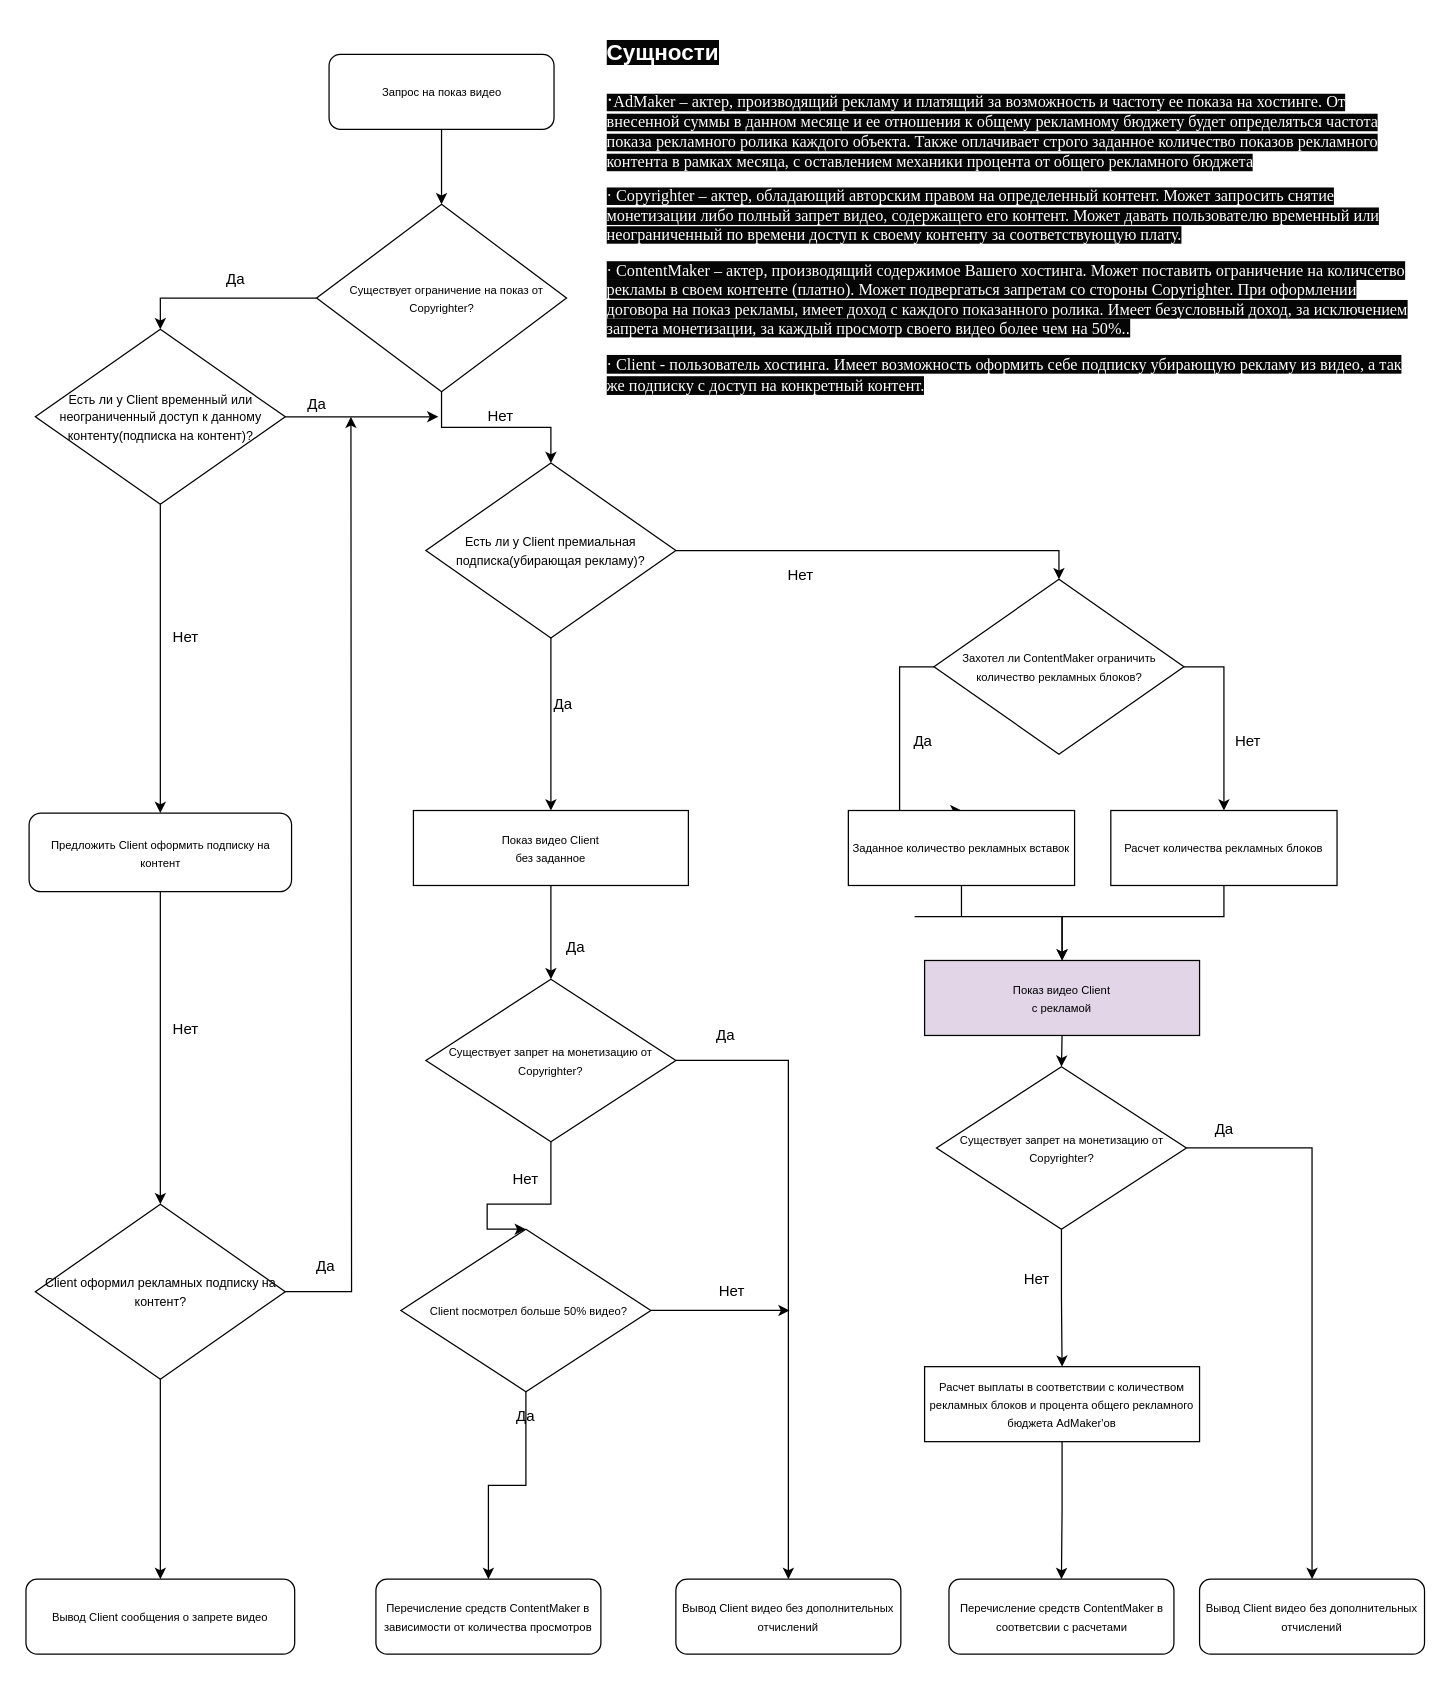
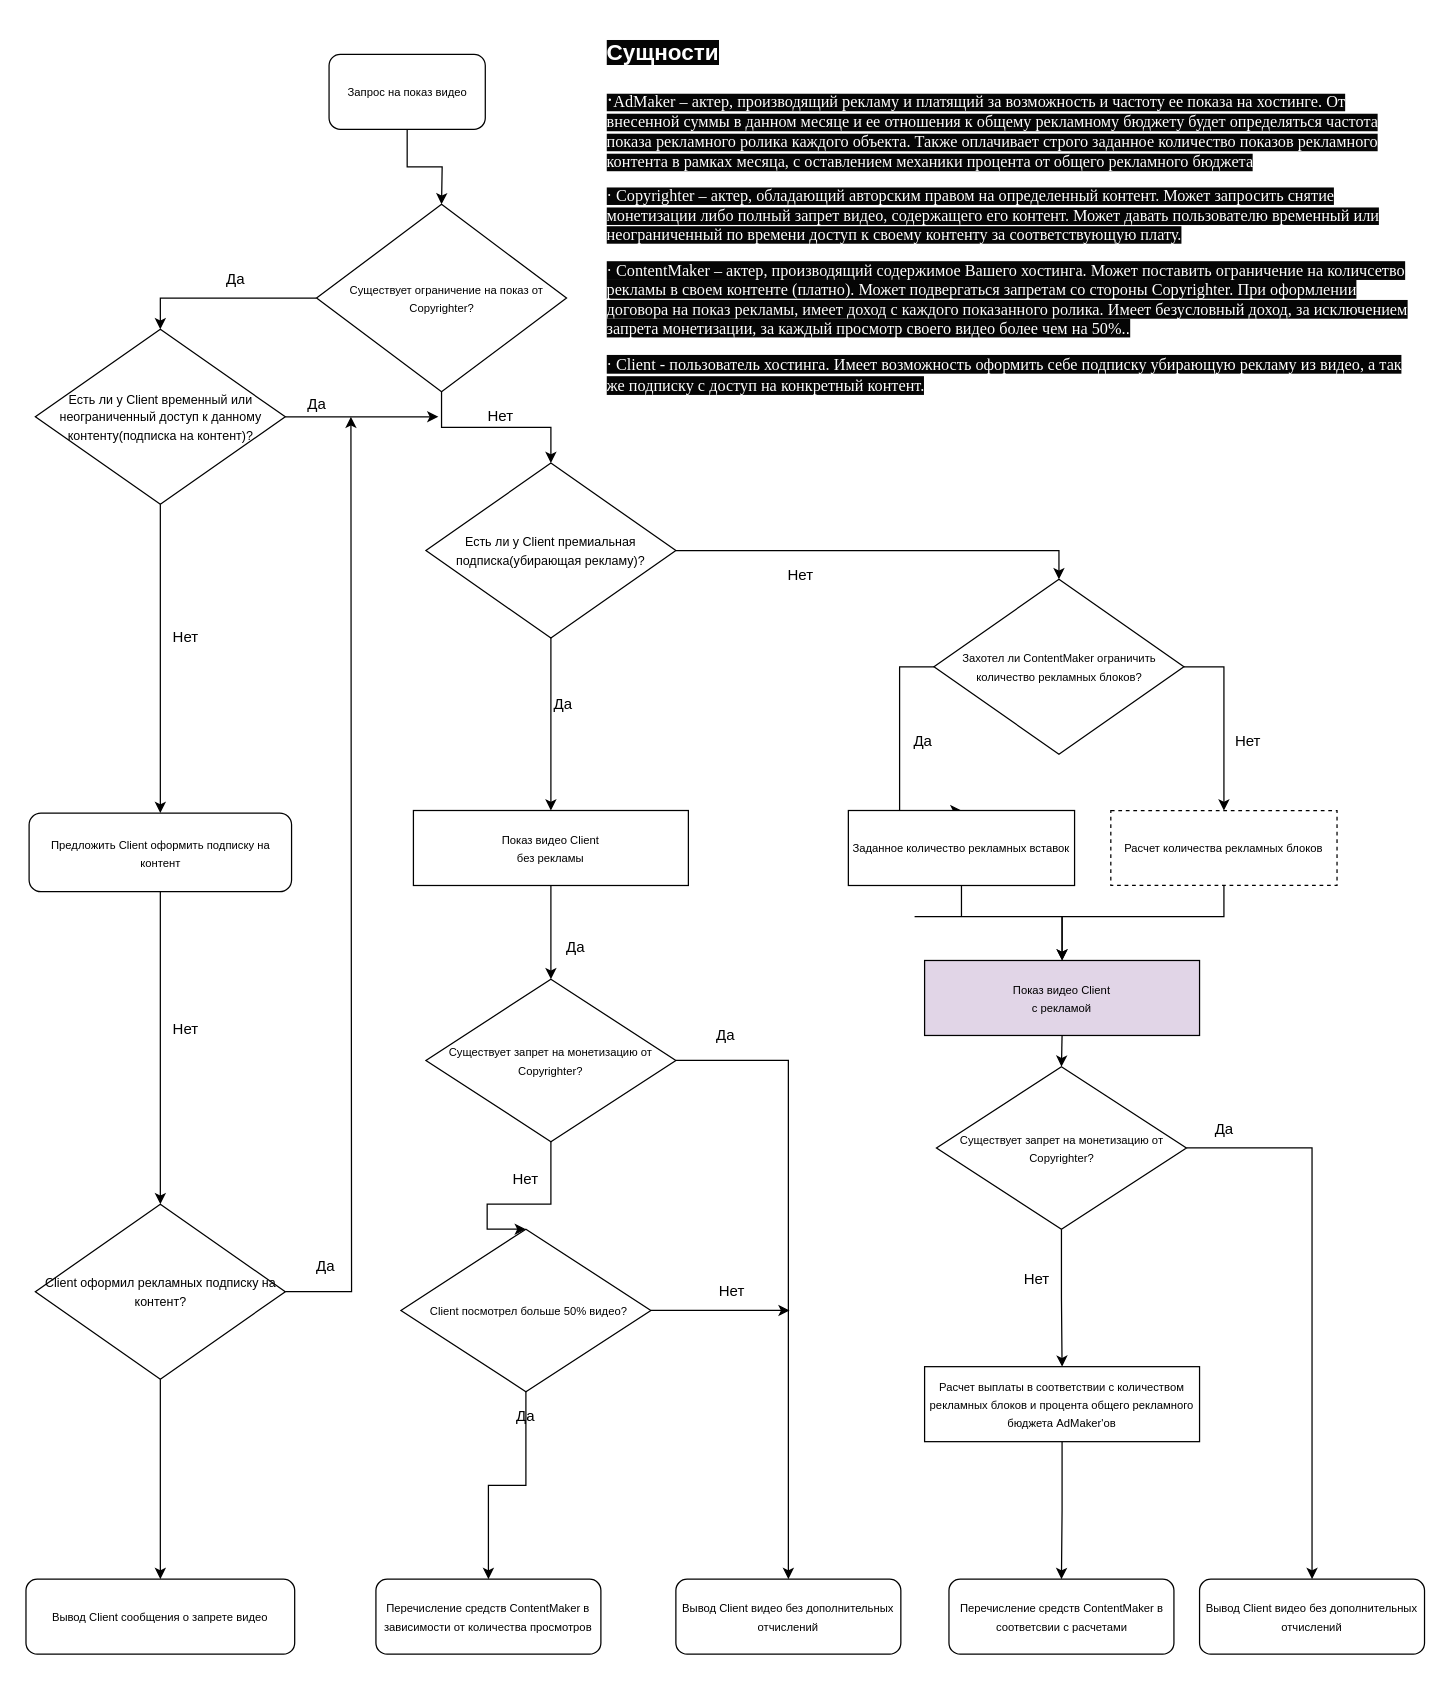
node "Запрос на показ видео": size 225x75 -> 156x75
node "Показ видео Client без заданное": label "Показ видео Client без заданное" -> "Показ видео Client без рекламы"
node "Расчет количества рекламных блоков": style solid -> dashed
